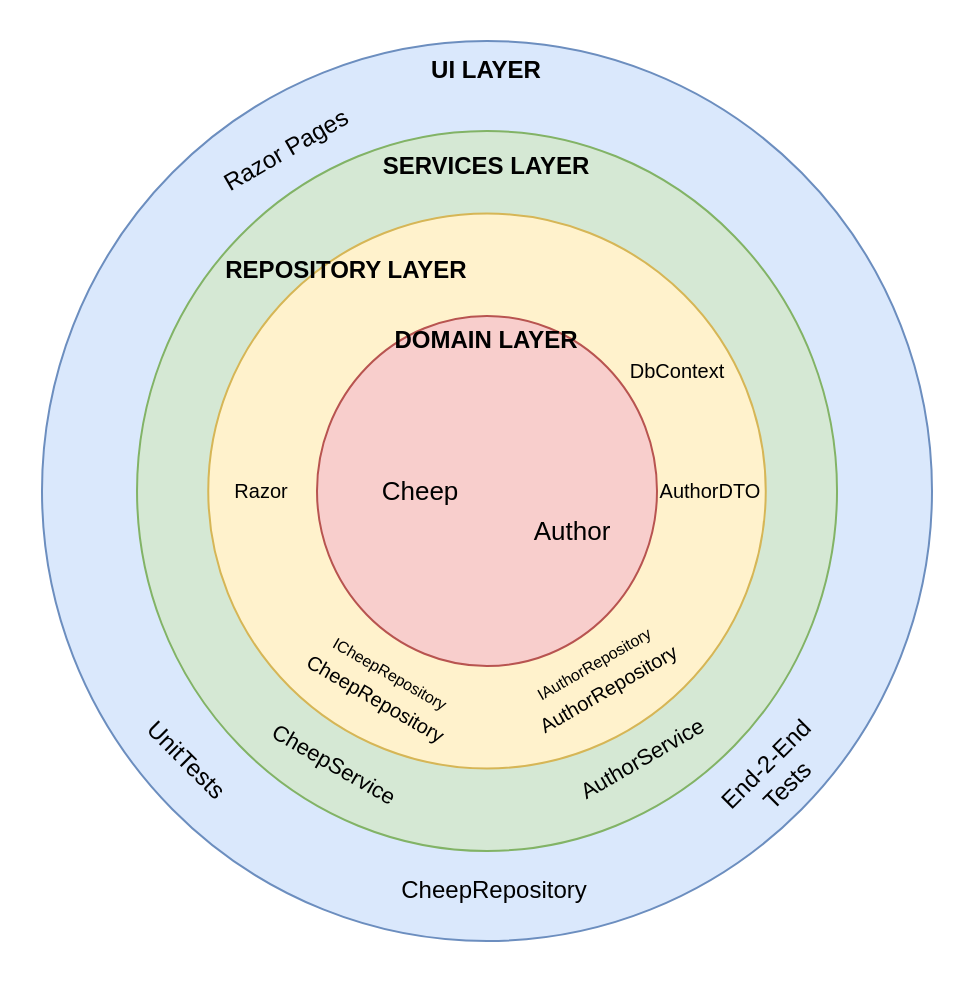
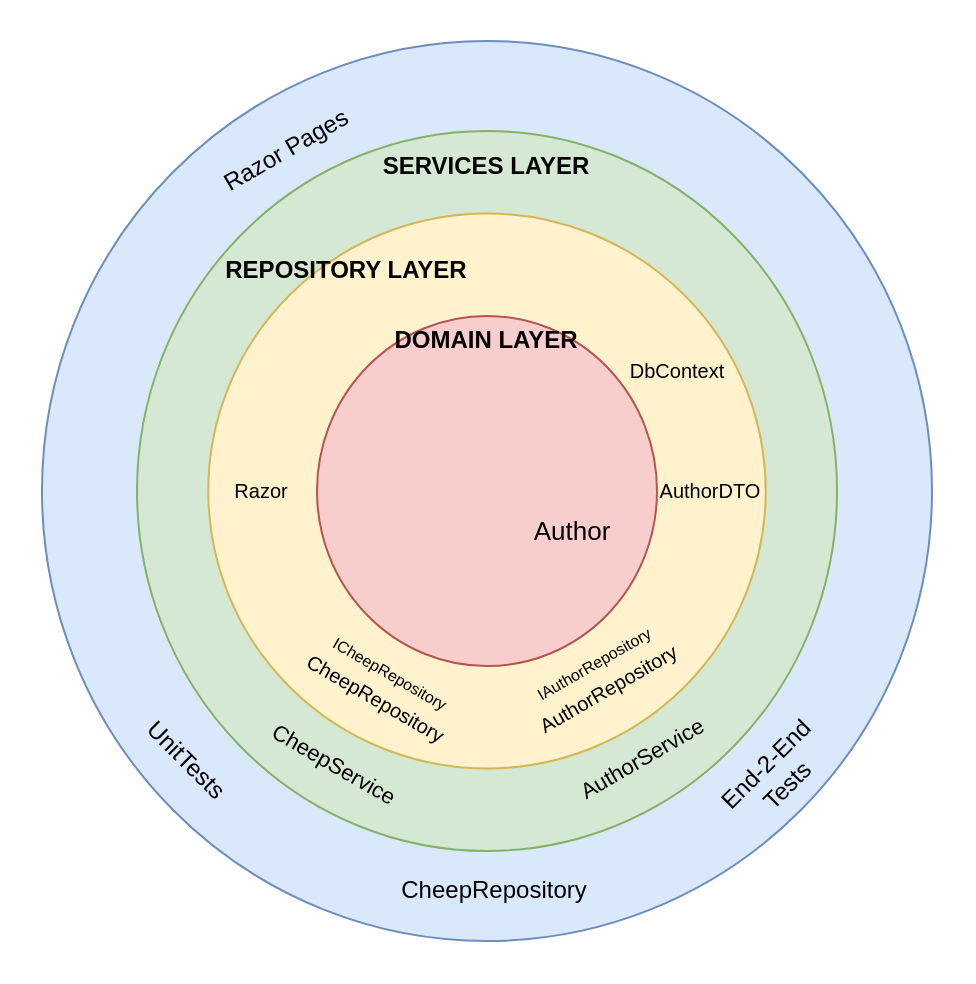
node "UI LAYER": removed
node "Cheep": removed
